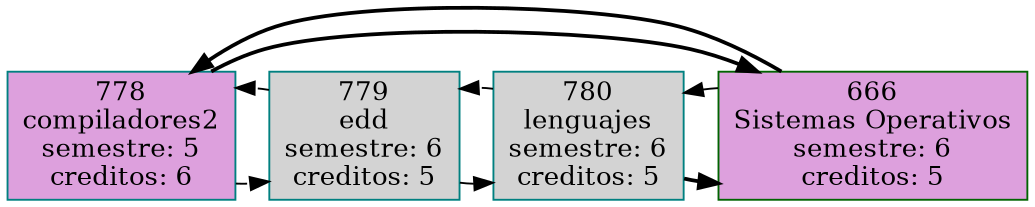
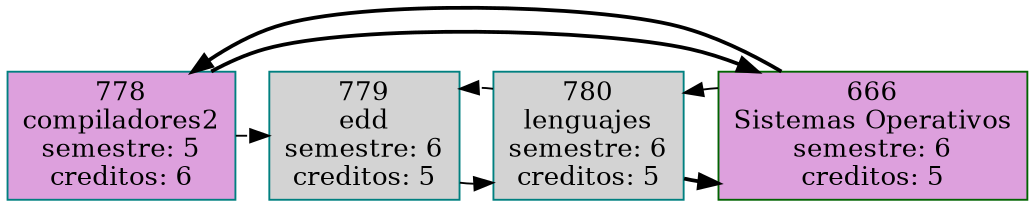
edge "779 edd semestre: 6 creditos: 5" -> "778 compiladores2 semestre: 5 creditos: 6": removed
